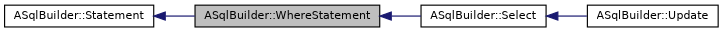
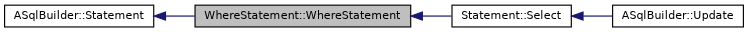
node "ASqlBuilder::WhereStatement": label "ASqlBuilder::WhereStatement" -> "WhereStatement::WhereStatement"
node "ASqlBuilder::Select": label "ASqlBuilder::Select" -> "Statement::Select"
